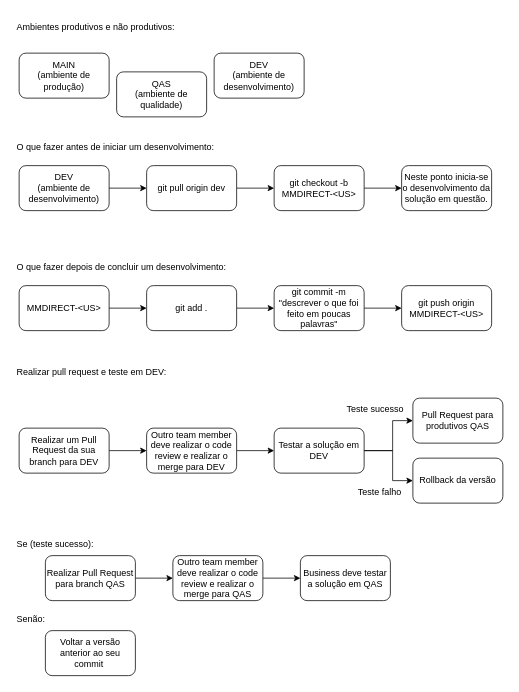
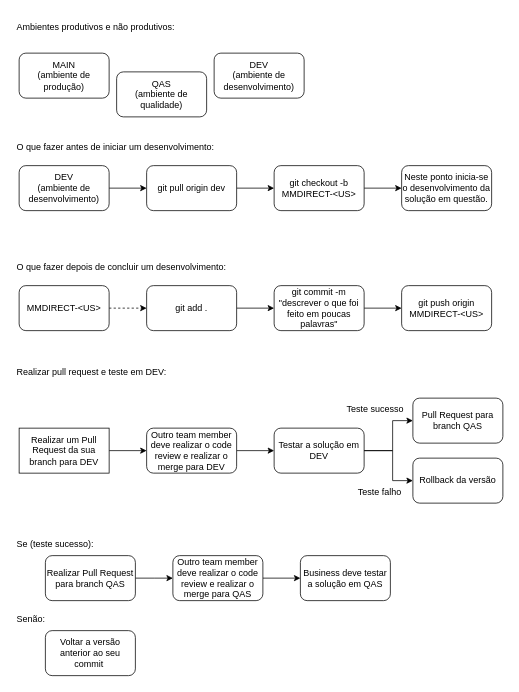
edge "MMDIRECT-<US>" -> "git add .": style solid -> dashed
node "Pull Request para produtivos QAS": label "Pull Request para produtivos QAS" -> "Pull Request para branch QAS"
node "Realizar um Pull Request da sua branch para DEV": shape rounded rectangle -> rectangle
